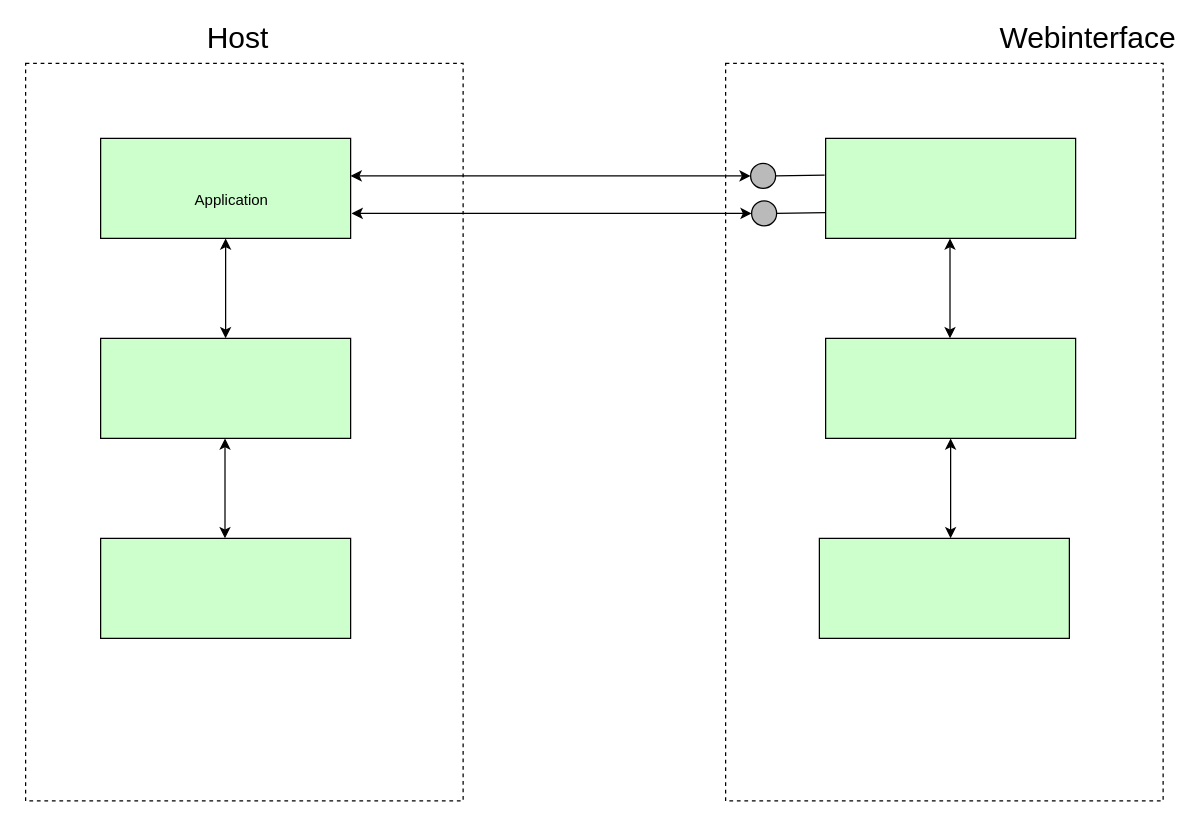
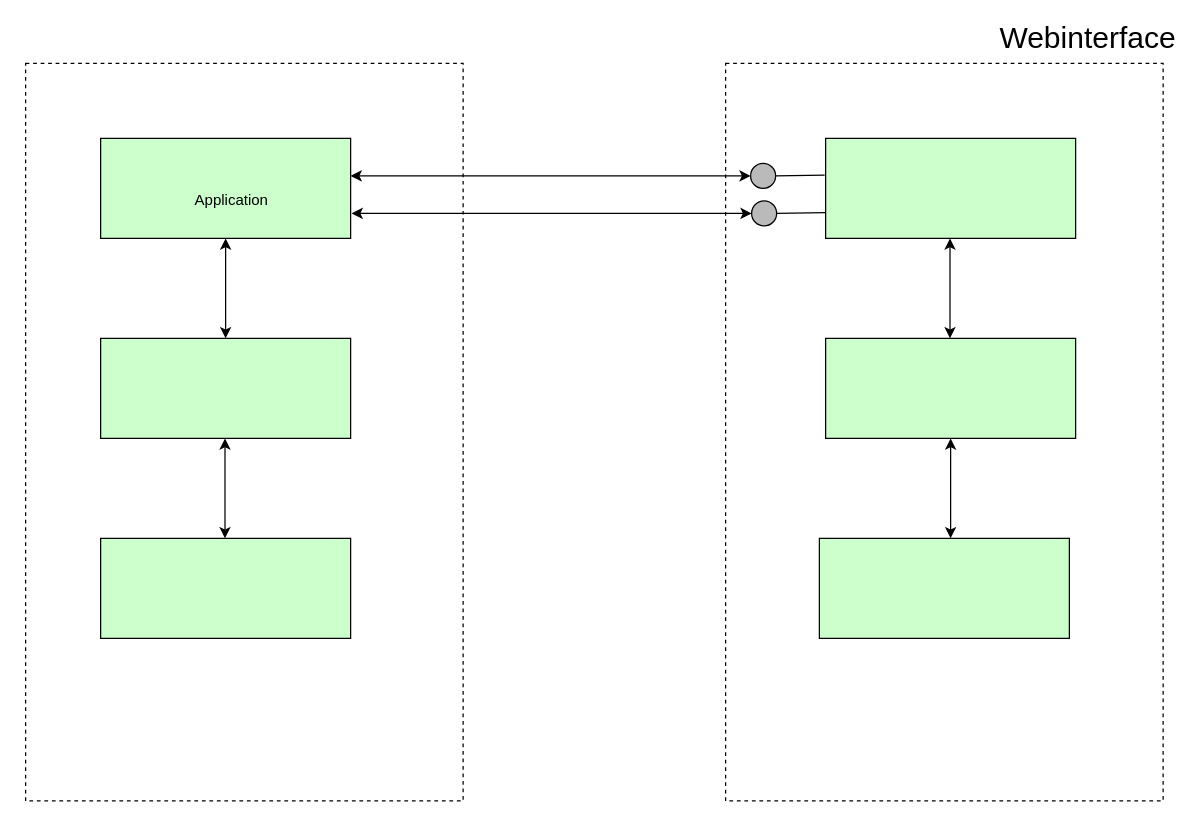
node "Host": removed
